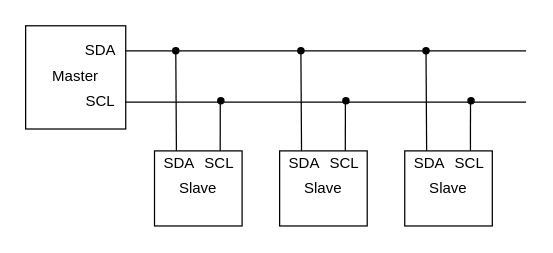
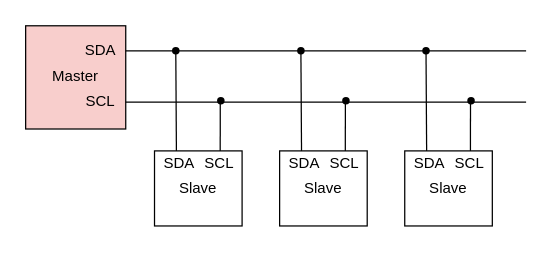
node "Master": fillcolor #ffffff -> #f8cecc
